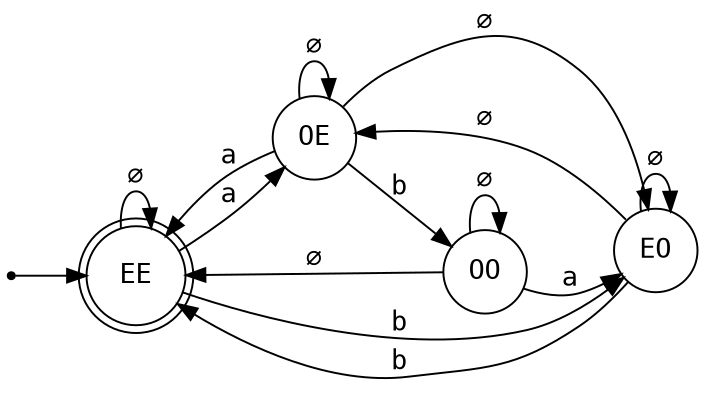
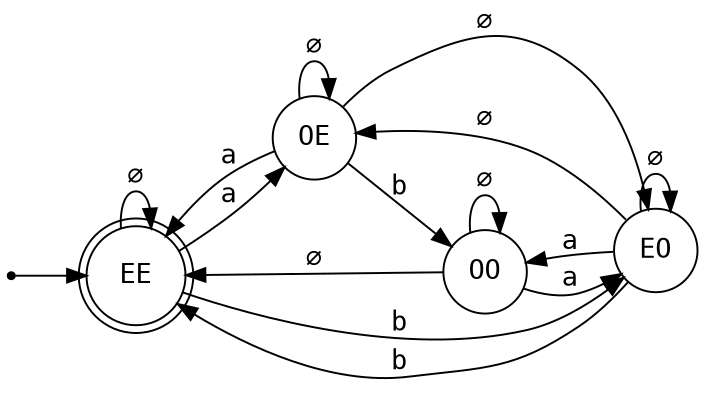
edge "EO" -> "OO": added, label "a"
